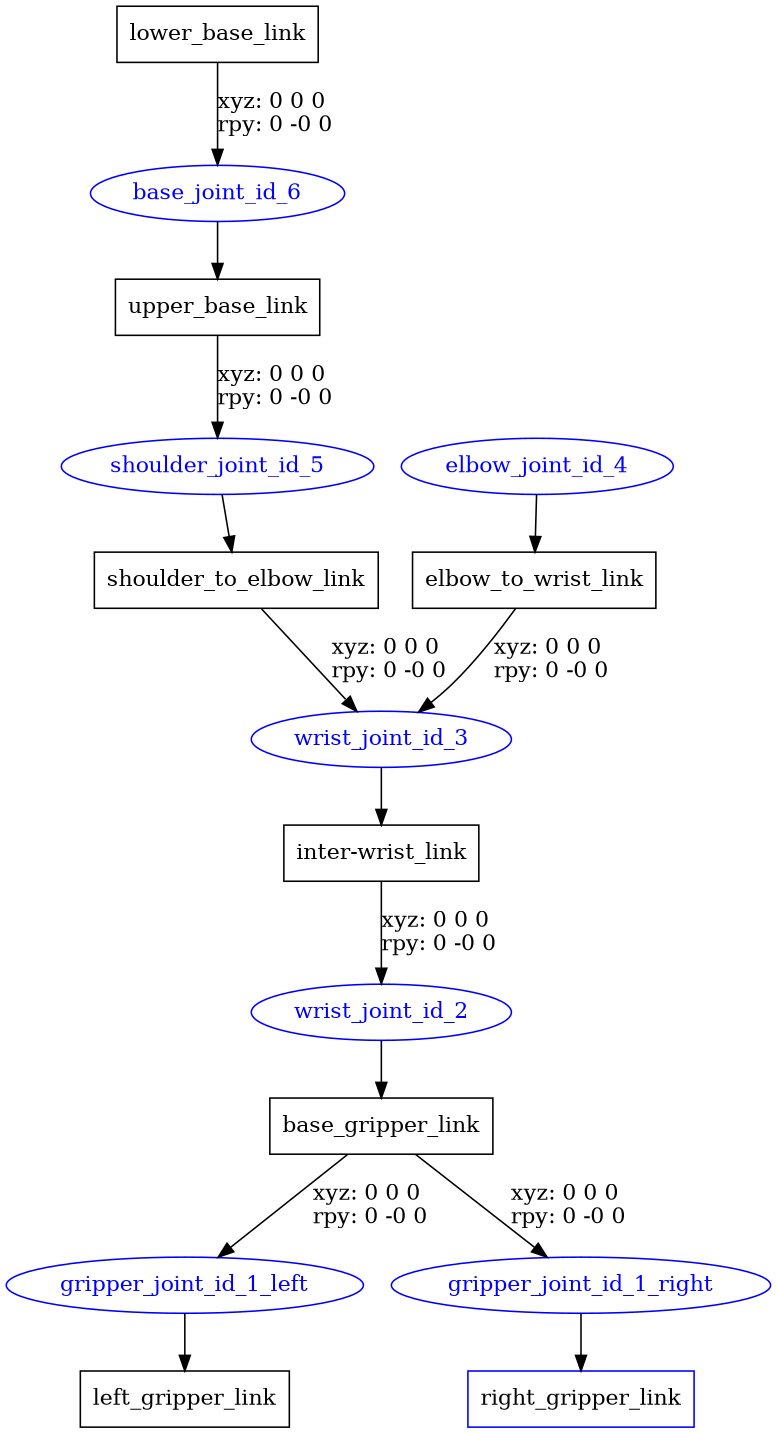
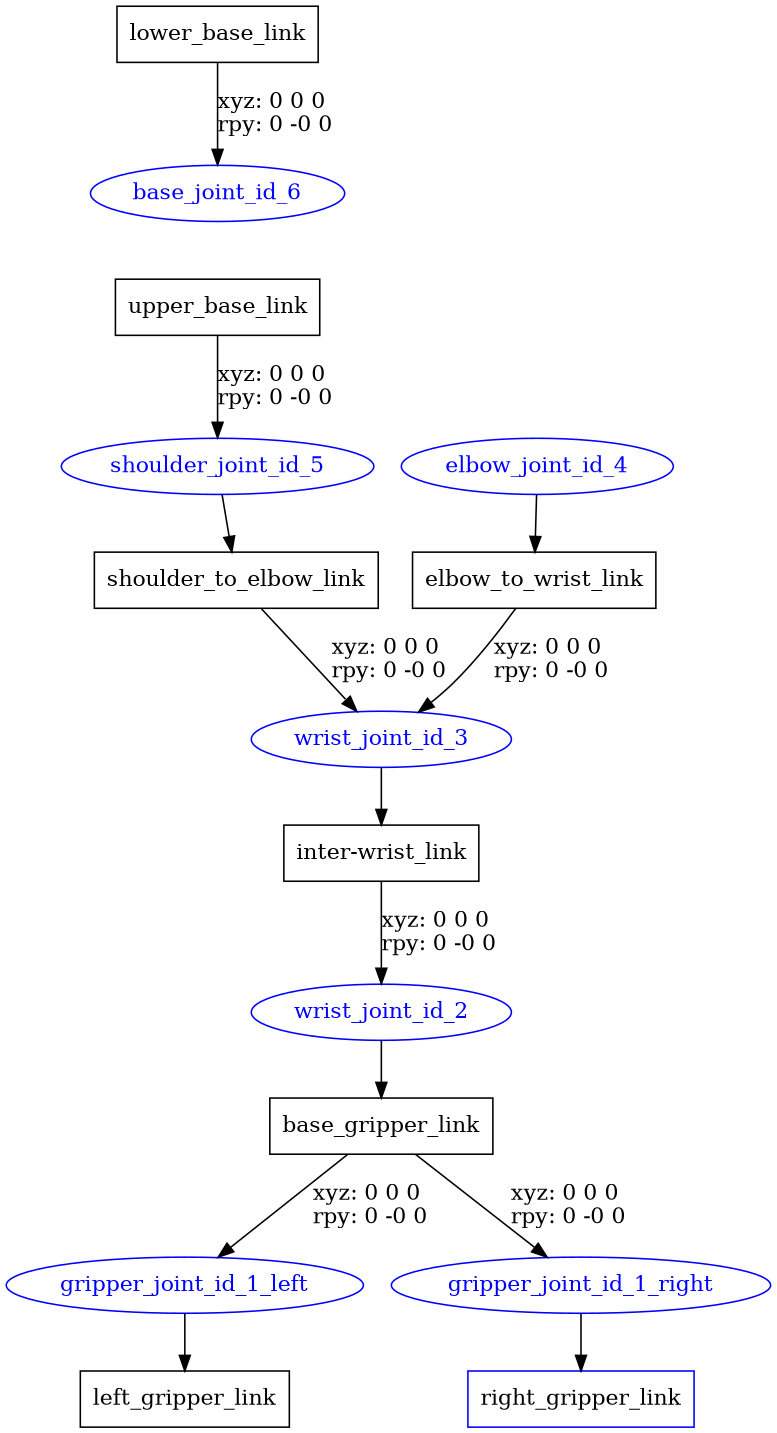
edge "base_joint_id_6" -> "upper_base_link": removed
